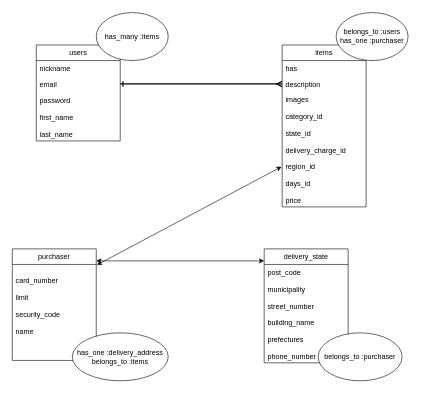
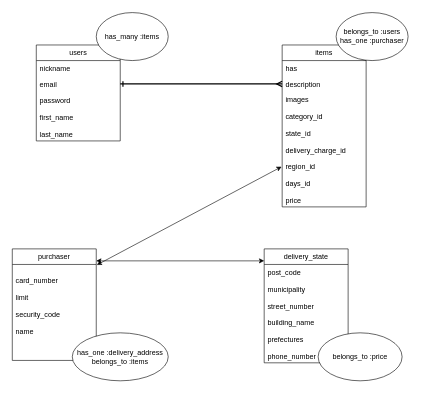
node "belongs_to :purchaser": label "belongs_to :purchaser" -> "belongs_to :price"
